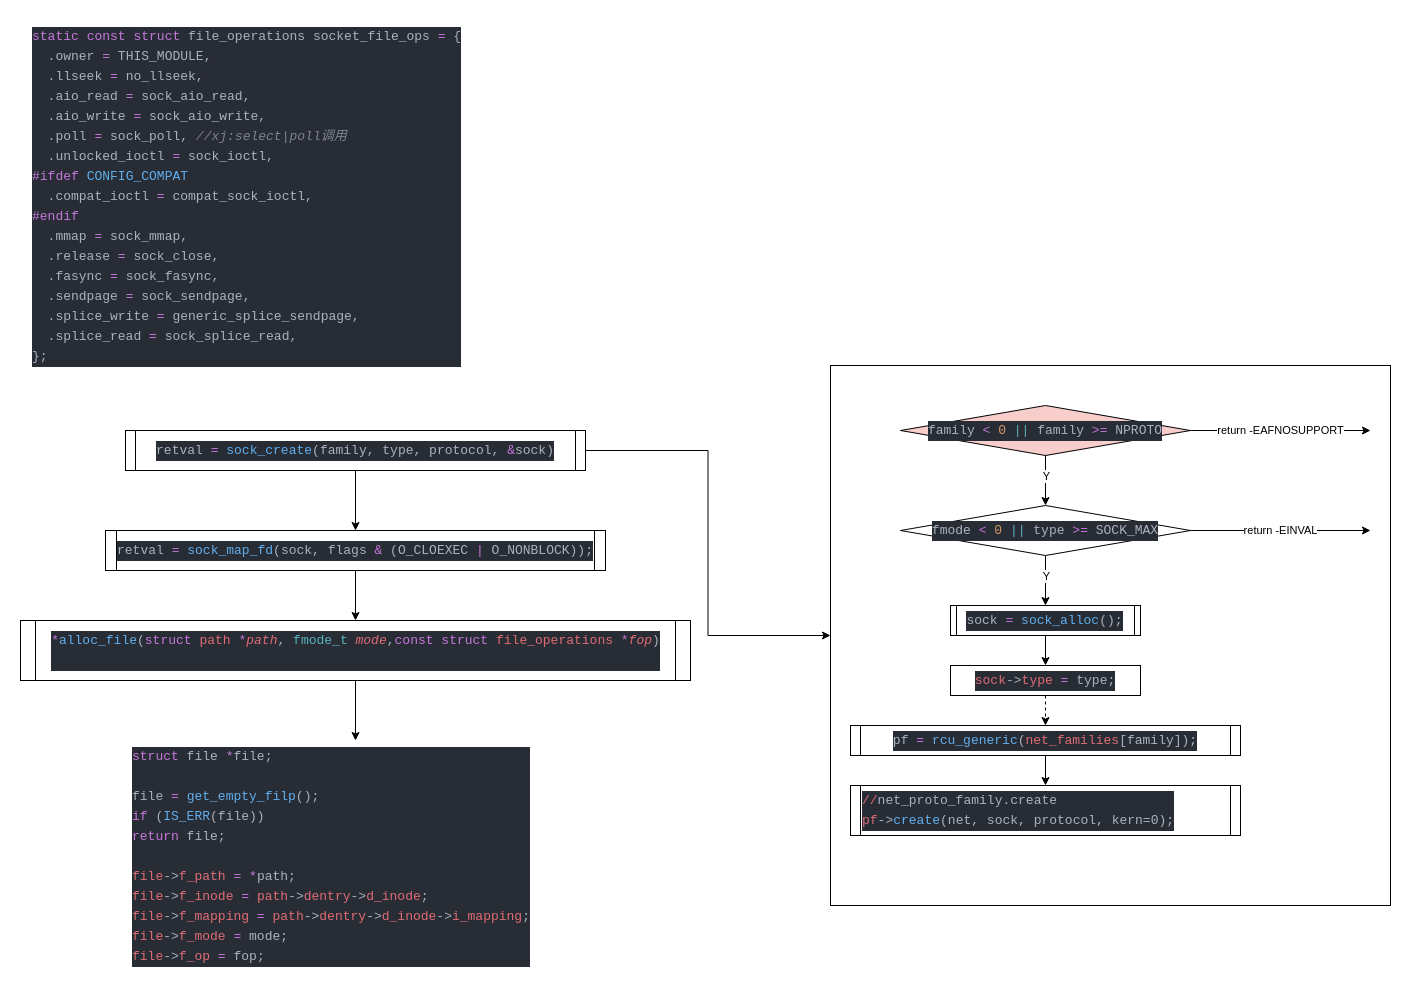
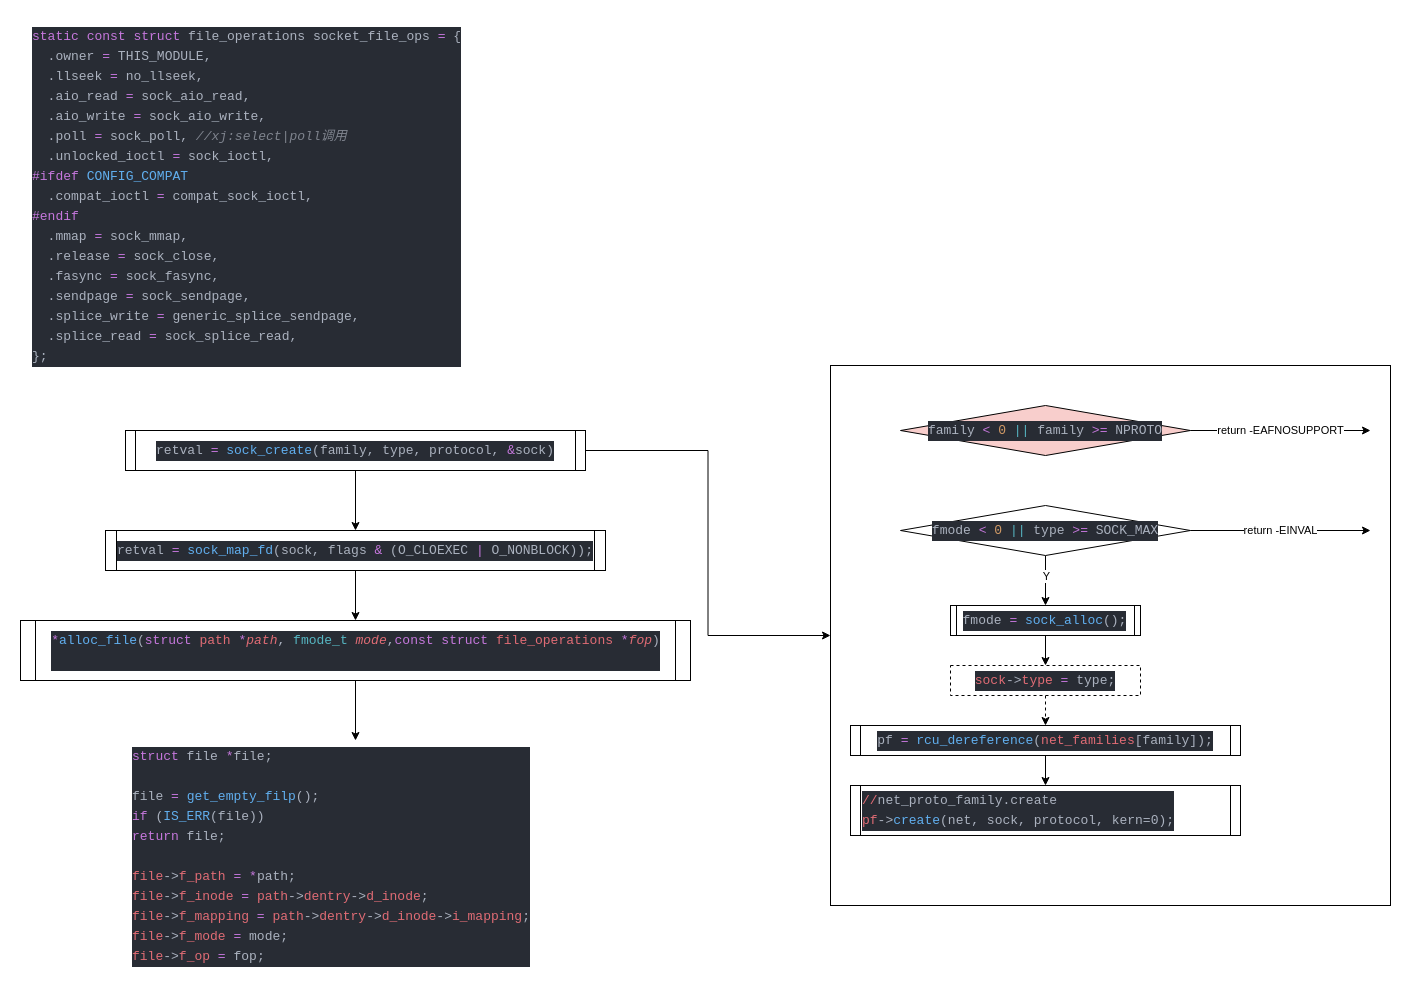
edge "family < 0 || family >= NPROTO" -> "fmode < 0 || type >= SOCK_MAX": removed, label "Y"
node "sock = sock_alloc();": label "sock = sock_alloc();" -> "fmode = sock_alloc();"
node "sock->type = type;": style solid -> dashed
node "pf = rcu_generic(net_families[family]);": label "pf = rcu_generic(net_families[family]);" -> "pf = rcu_dereference(net_families[family]);"
